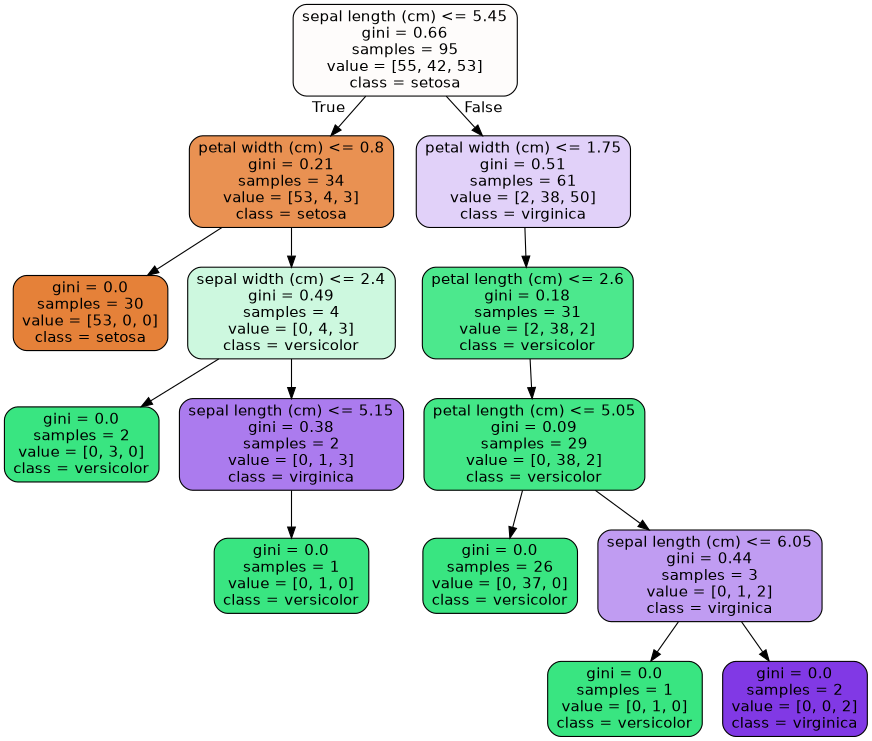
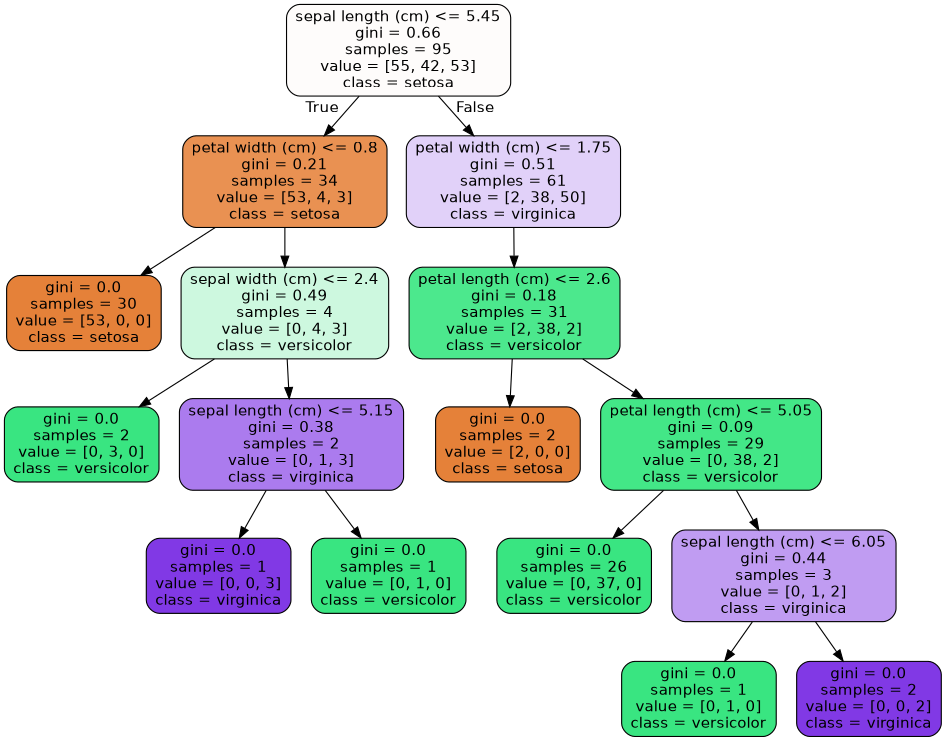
node "gini = 0.0 samples = 2 value = [2, 0, 0] class = setosa": added
node "gini = 0.0 samples = 1 value = [0, 0, 3] class = virginica": added
